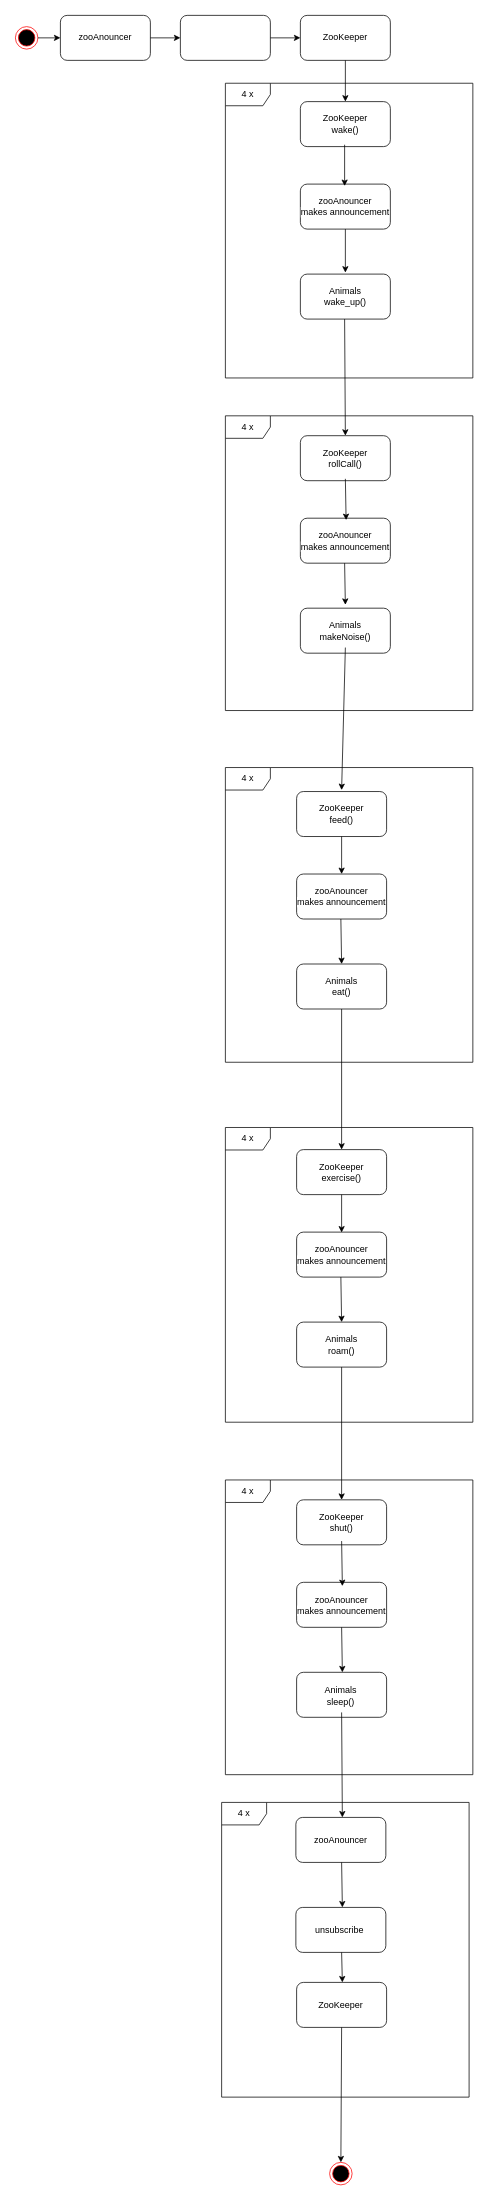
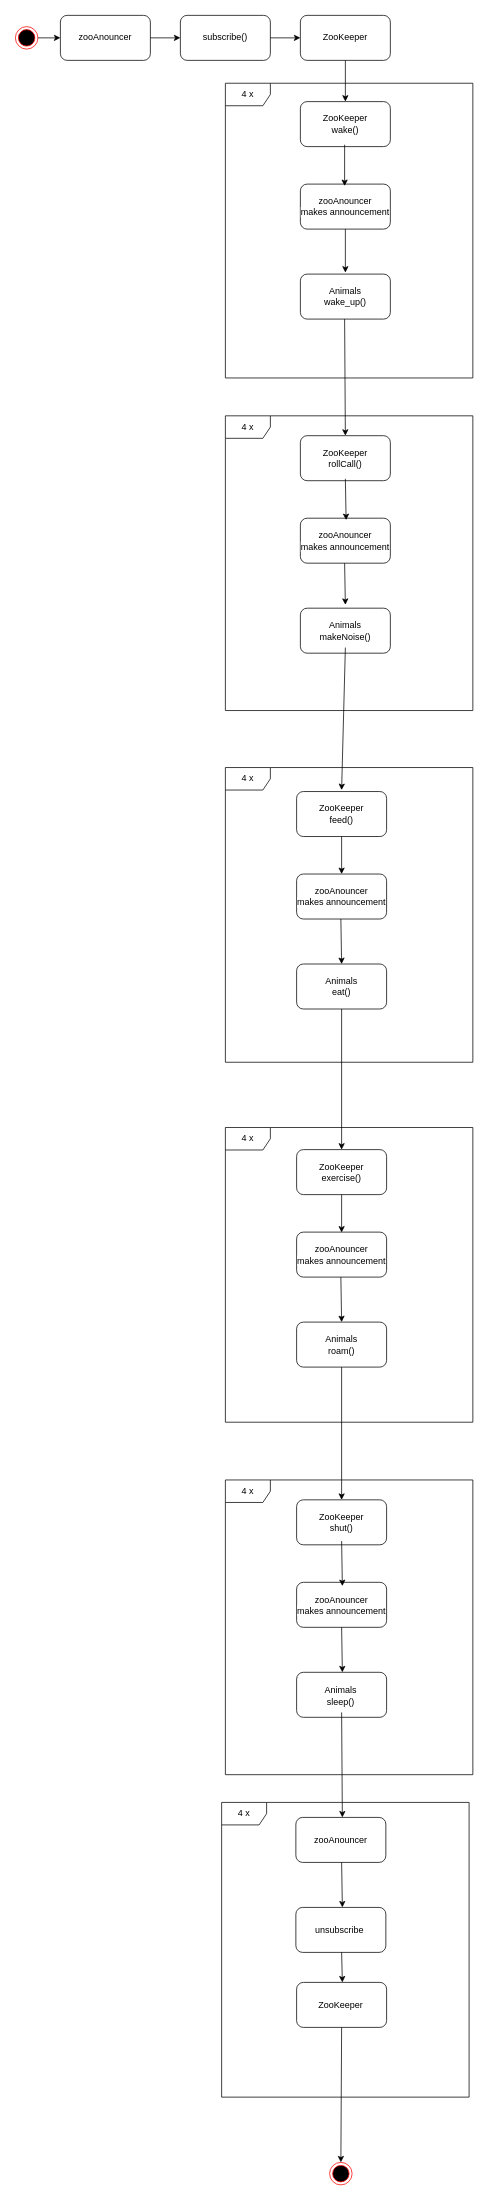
node "subscribe()": added
